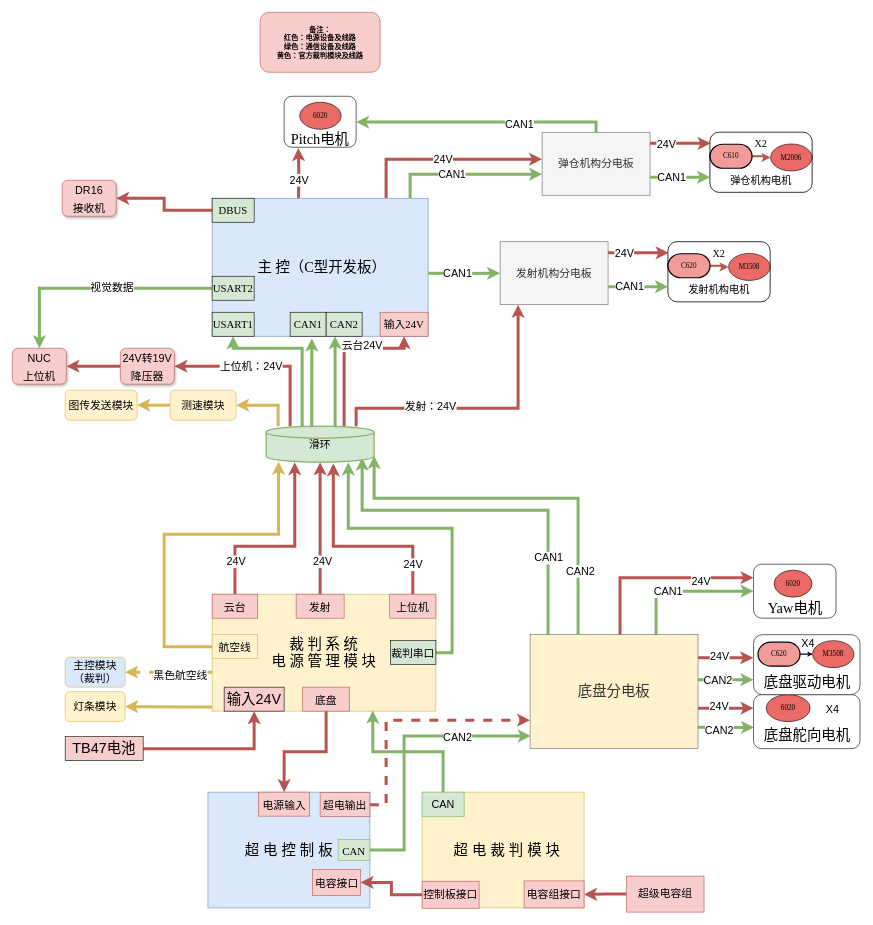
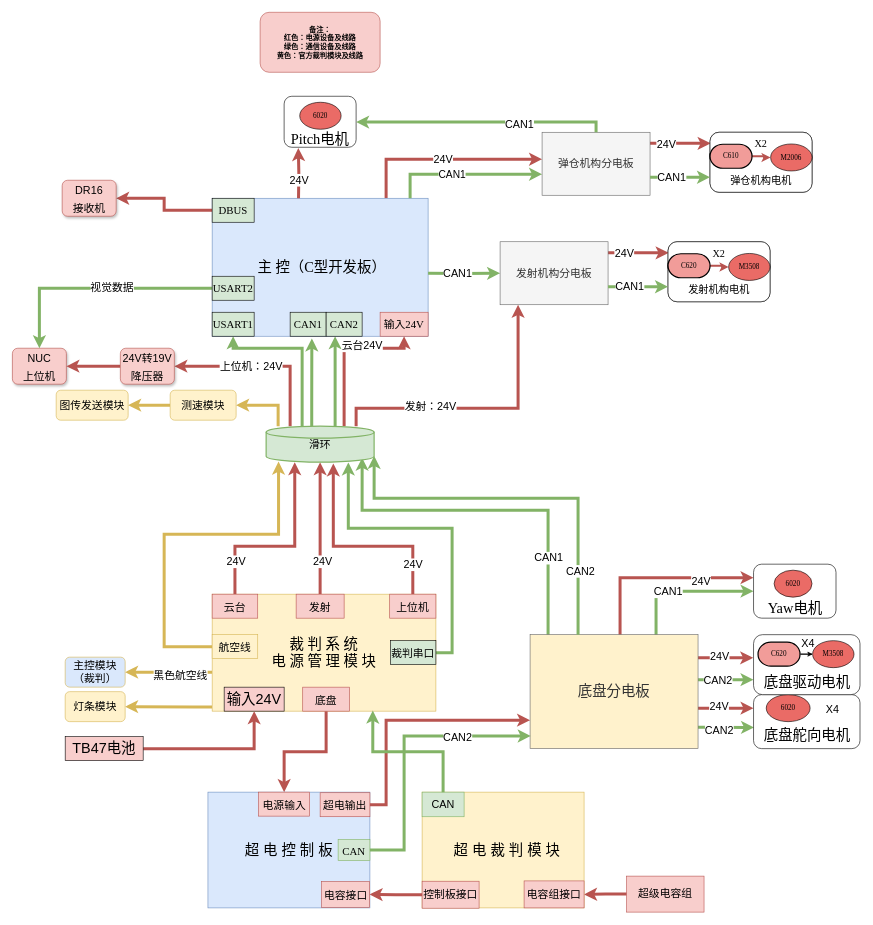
node "图传发送模块": moved (101, 405) -> (92, 405)
edge "裁 判 系 统 电 源 管 理 模 块" -> "主控模块（裁判）": style dashed -> solid
edge "超电输出" -> "底盘分电板": style dashed -> solid
node "电容接口": moved (337, 883) -> (346, 895)
